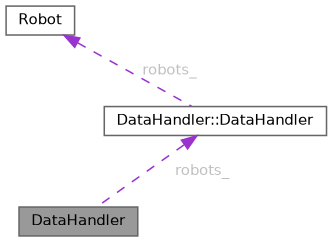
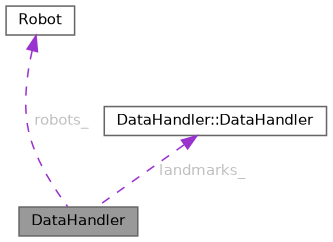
edge "DataHandler::DataHandler" -> "Robot": now "DataHandler" -> "Robot"
edge "DataHandler" -> "DataHandler::DataHandler": label " robots_" -> " landmarks_"
